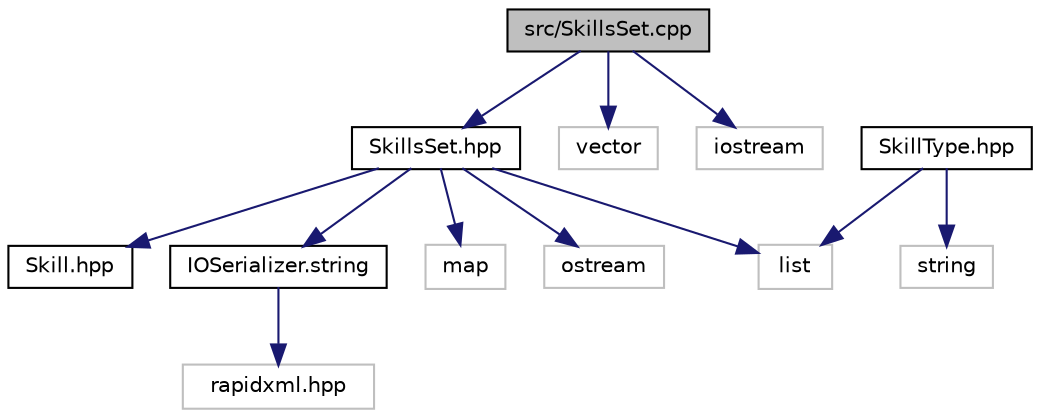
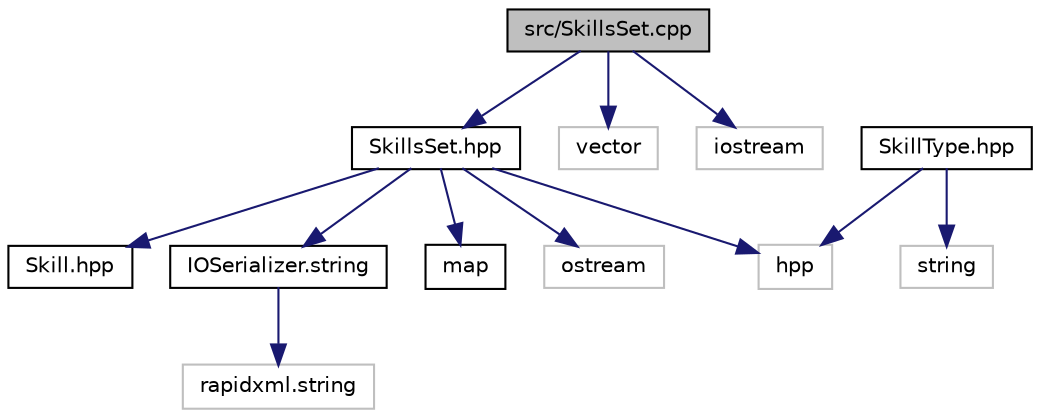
node "map": color grey75 -> black
node "list": label "list" -> "hpp"
node "rapidxml.hpp": label "rapidxml.hpp" -> "rapidxml.string"
